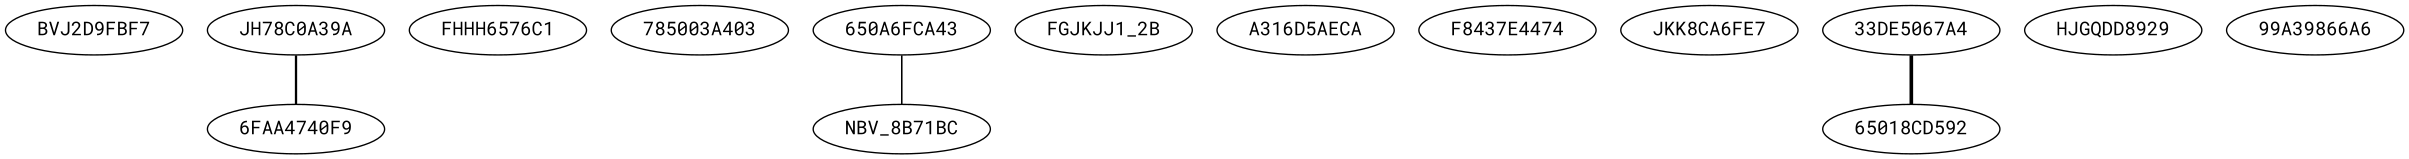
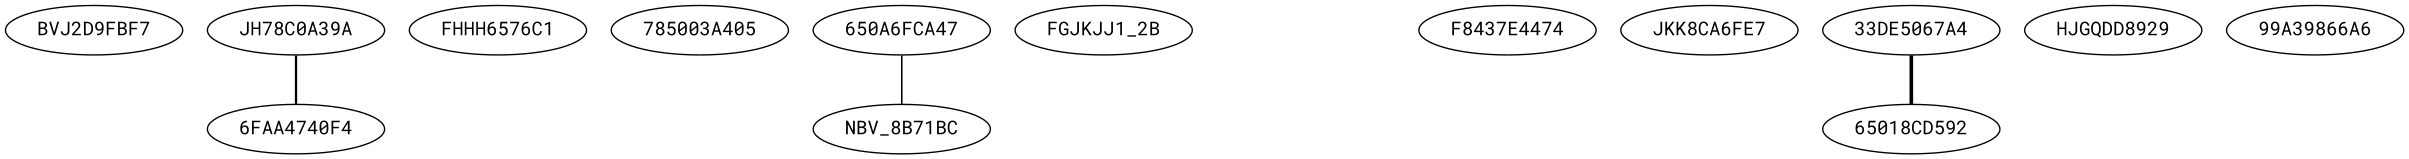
node "785003A403": label "785003A403" -> "785003A405"
node "650A6FCA43": label "650A6FCA43" -> "650A6FCA47"
node "A316D5AECA": removed
node "6FAA4740F9": label "6FAA4740F9" -> "6FAA4740F4"
